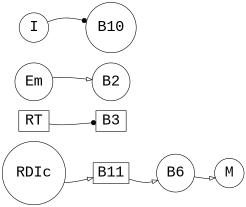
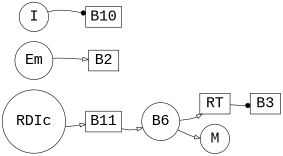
node "B10": shape circle -> box
node "B2": shape circle -> box
edge "B6" -> "RT": added
